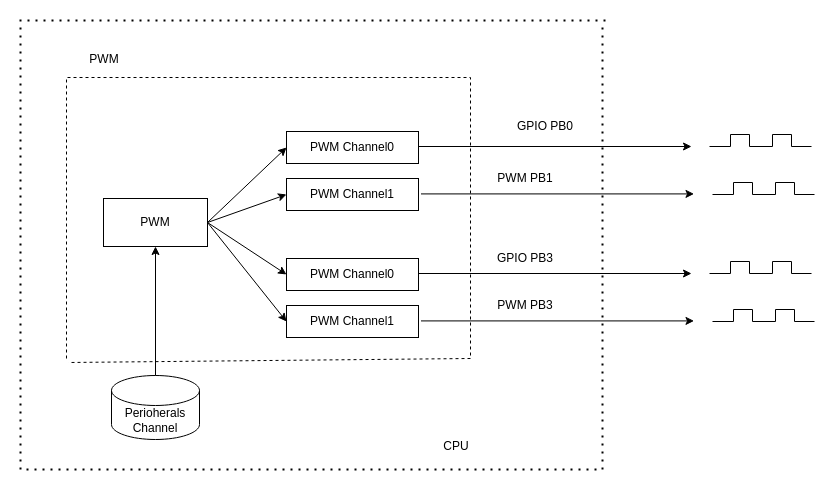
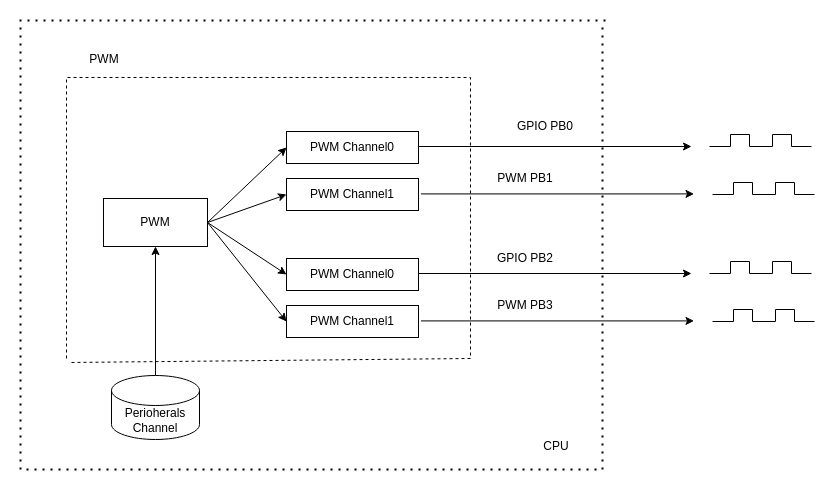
node "GPIO PB3": label "GPIO PB3" -> "GPIO PB2"
node "CPU": moved (457, 447) -> (557, 447)
